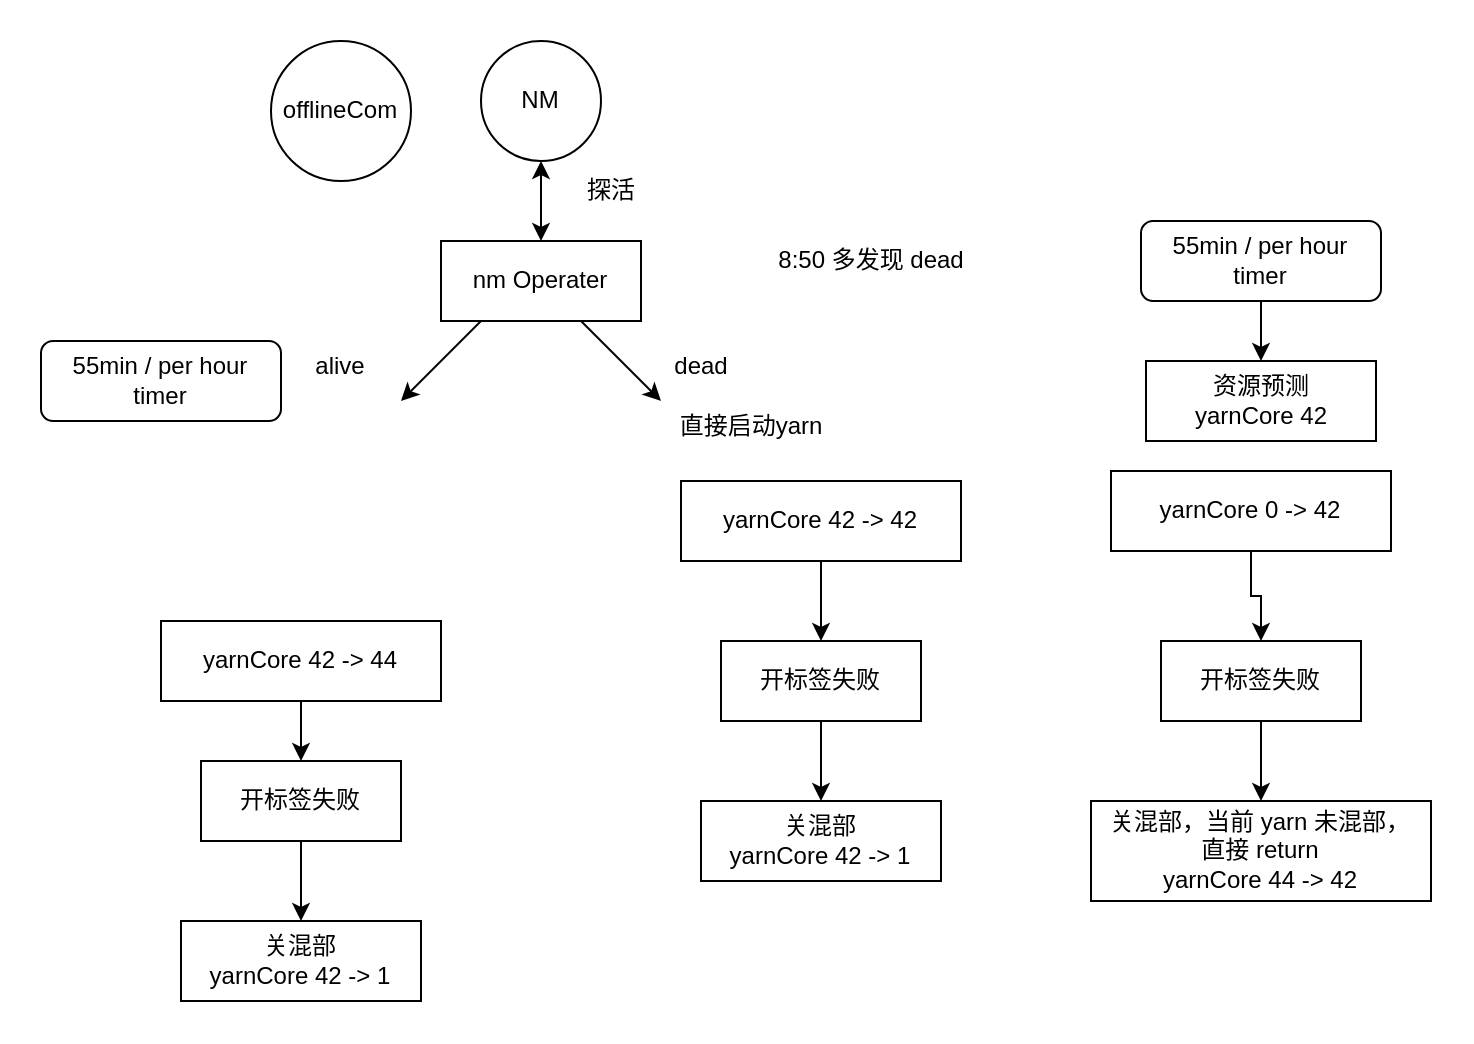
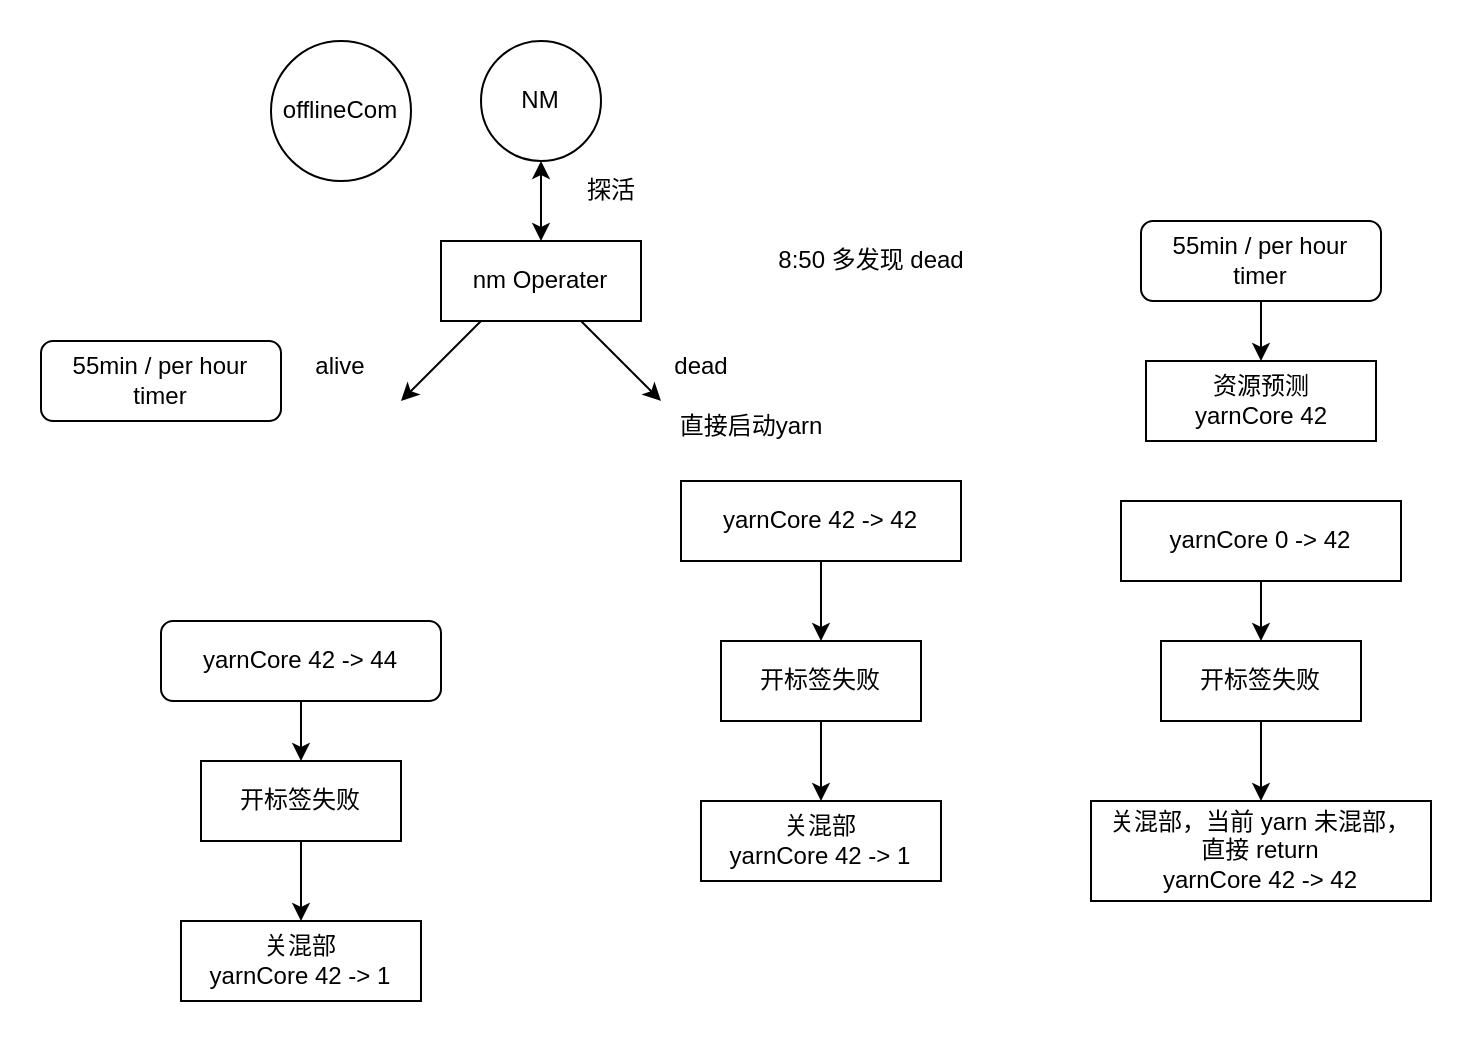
node "yarnCore 0 -> 42": moved (1251, 511) -> (1261, 541)
node "yarnCore 42 -> 44": shape rectangle -> rounded rectangle
node "关混部，当前 yarn 未混部， 直接 return yarnCore 44 -> 42": label "关混部，当前 yarn 未混部， 直接 return yarnCore 44 -> 42" -> "关混部，当前 yarn 未混部， 直接 return yarnCore 42 -> 42"
